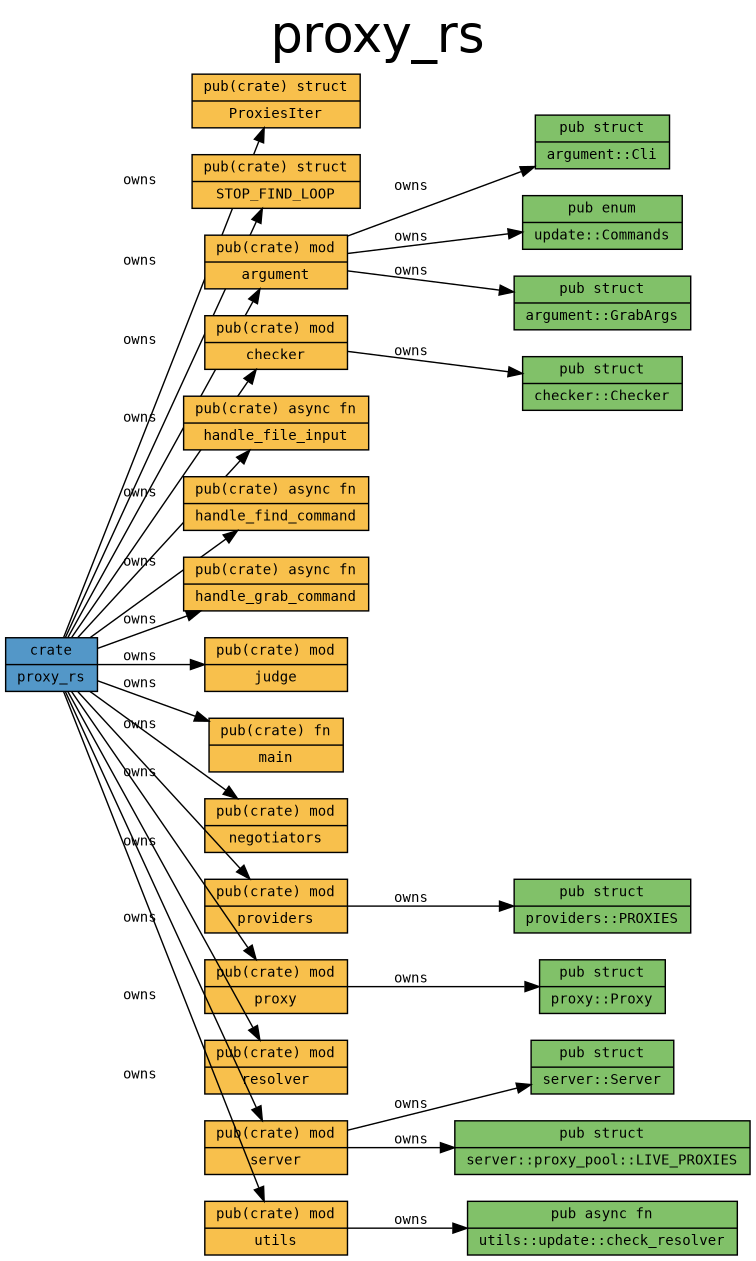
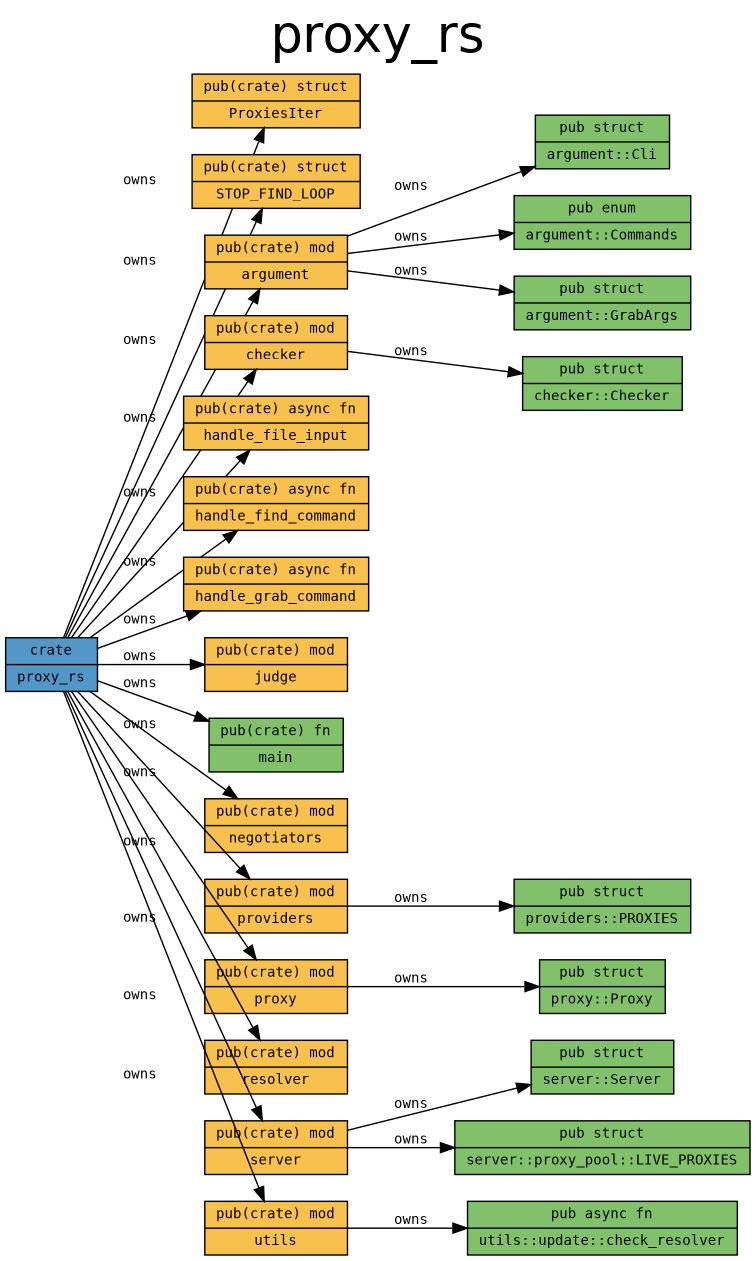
node "pub enum": text "update::Commands" -> "argument::Commands"
node "pub(crate) fn": fillcolor #f8c04c -> #81c169
